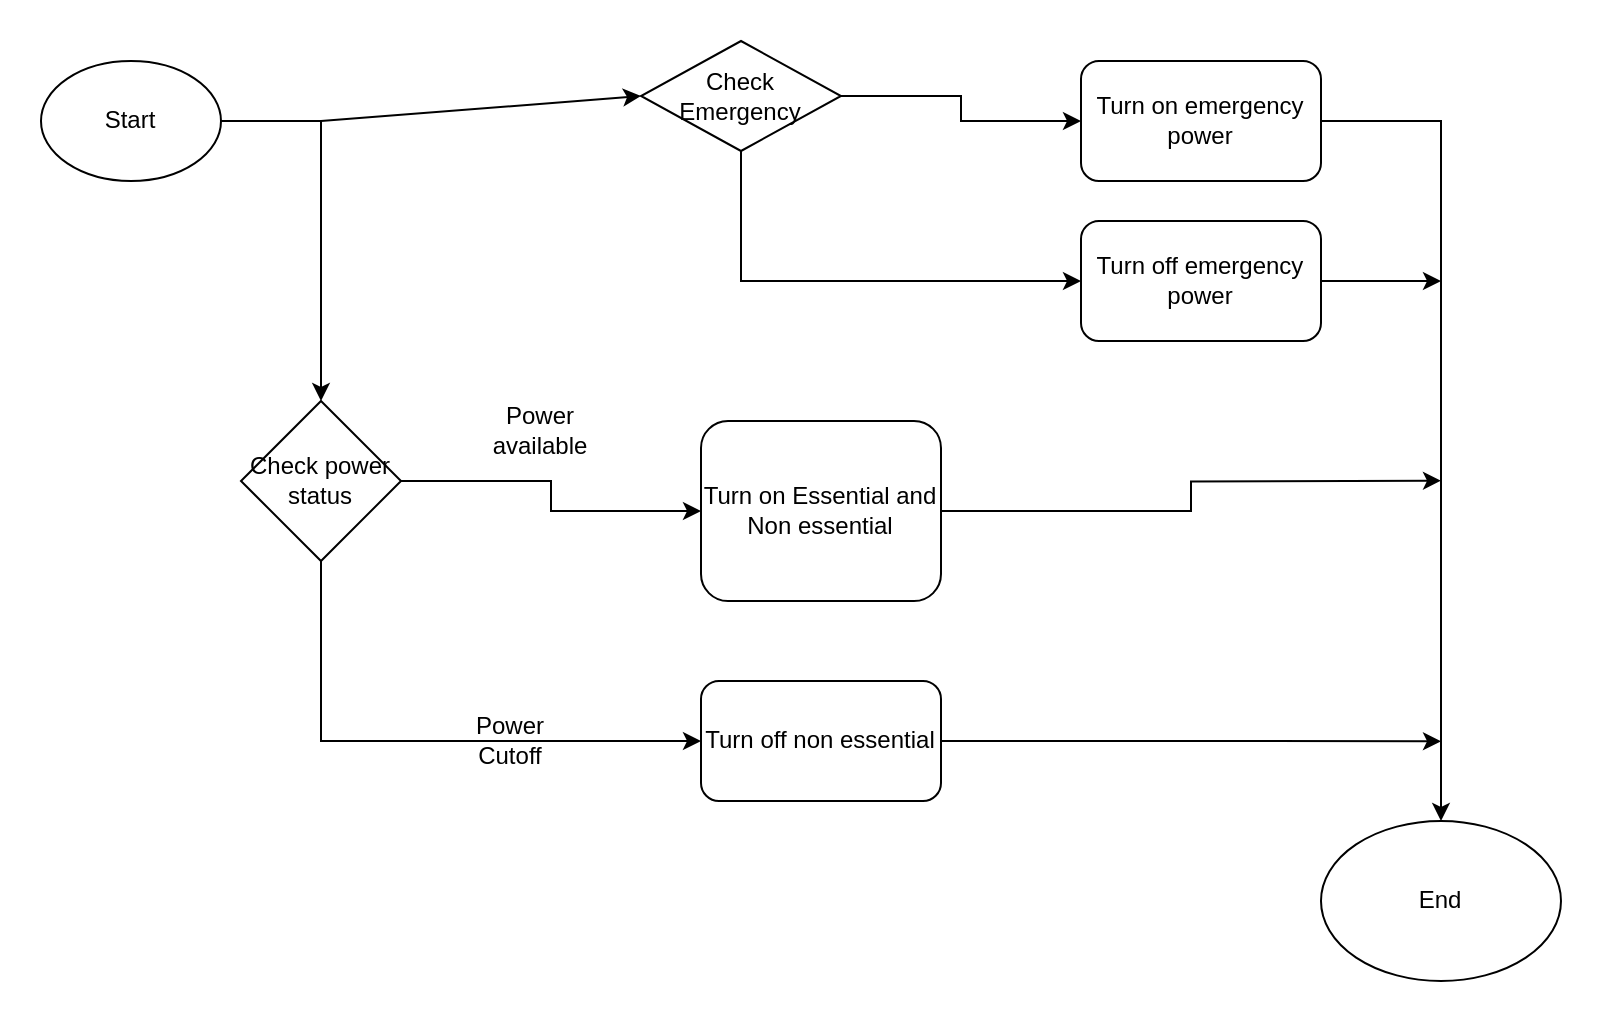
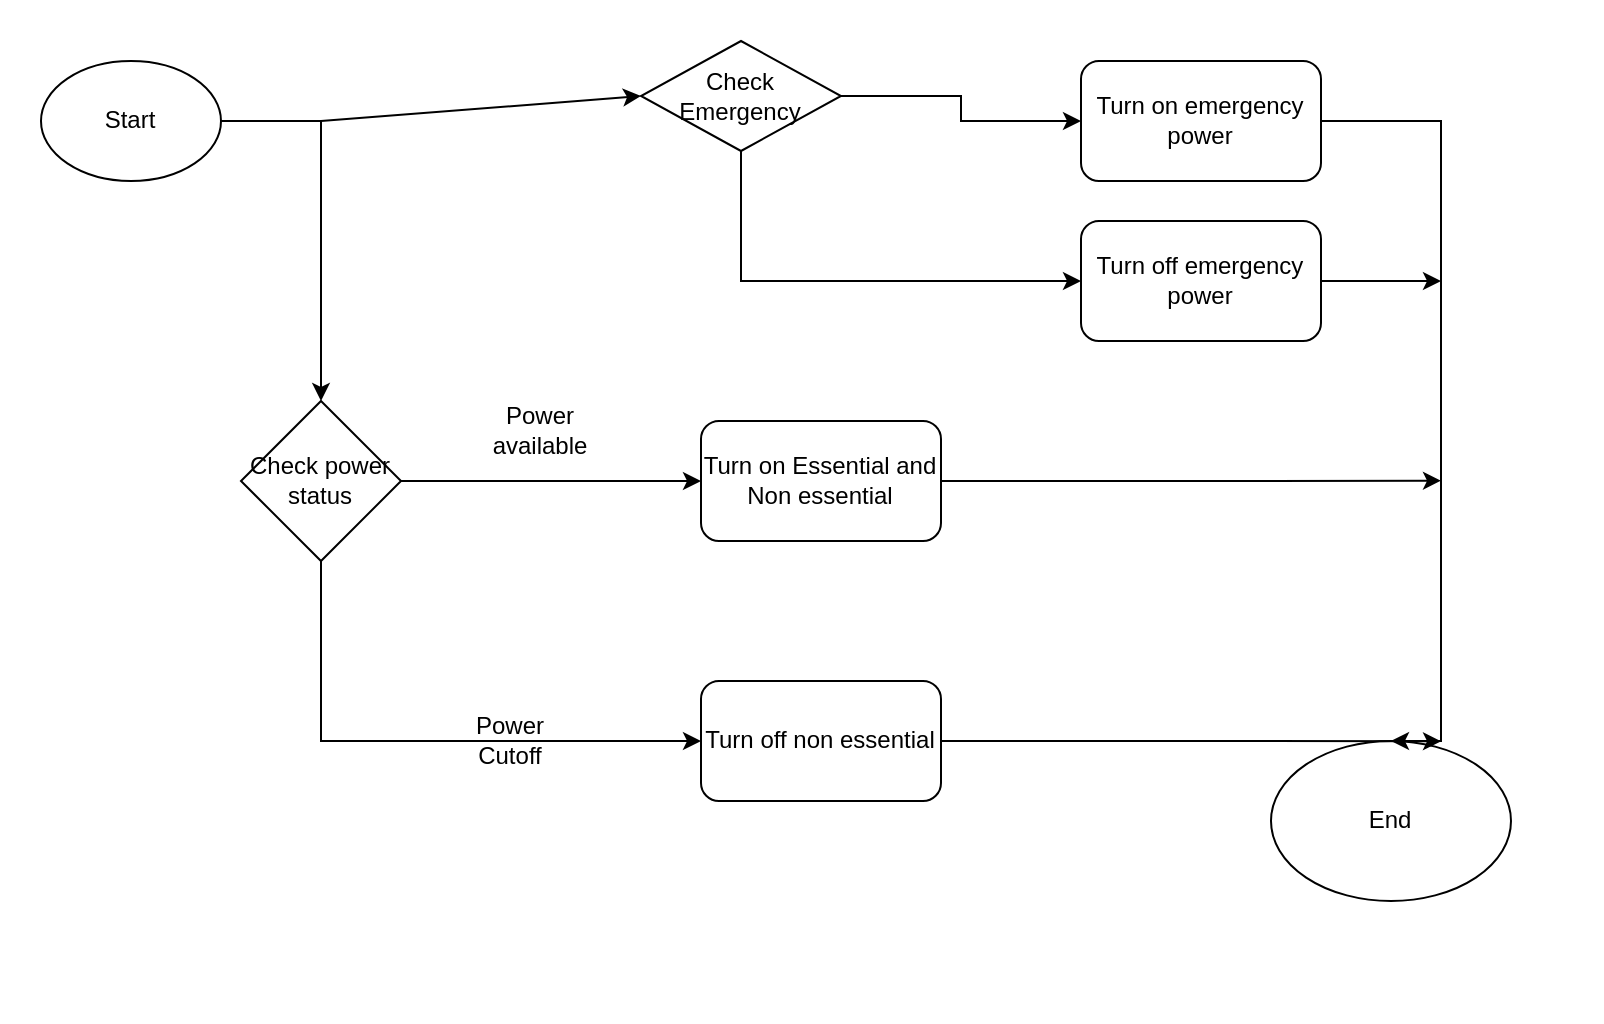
node "Turn on Essential and Non essential": size 240x180 -> 240x120
node "End": moved (1441, 901) -> (1391, 821)
